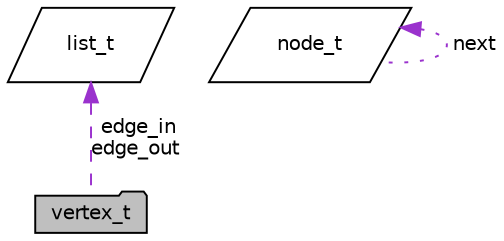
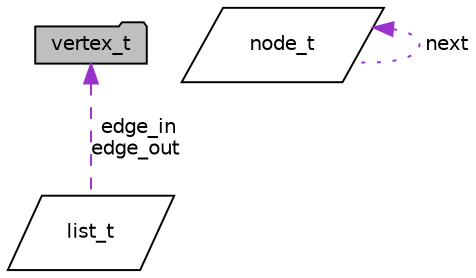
edge "vertex_t" -> "list_t": reversed
